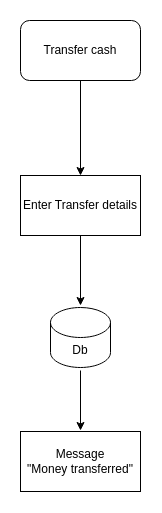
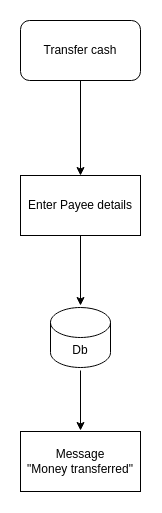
node "Enter Transfer details": label "Enter Transfer details" -> "Enter Payee details"
